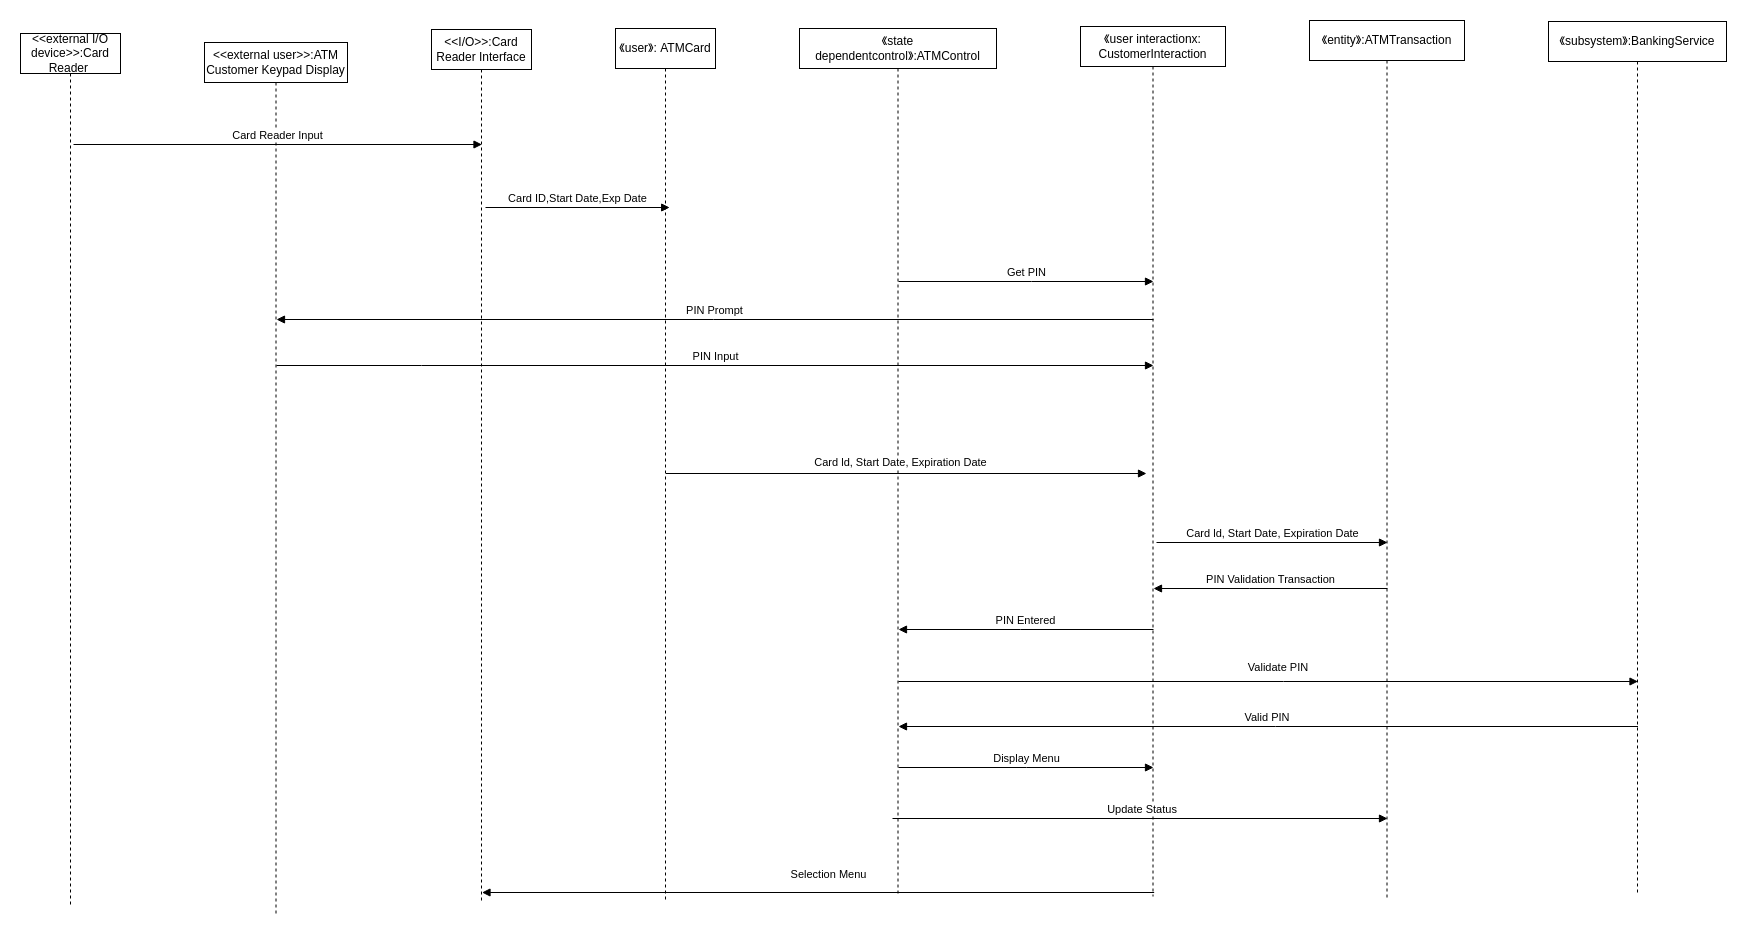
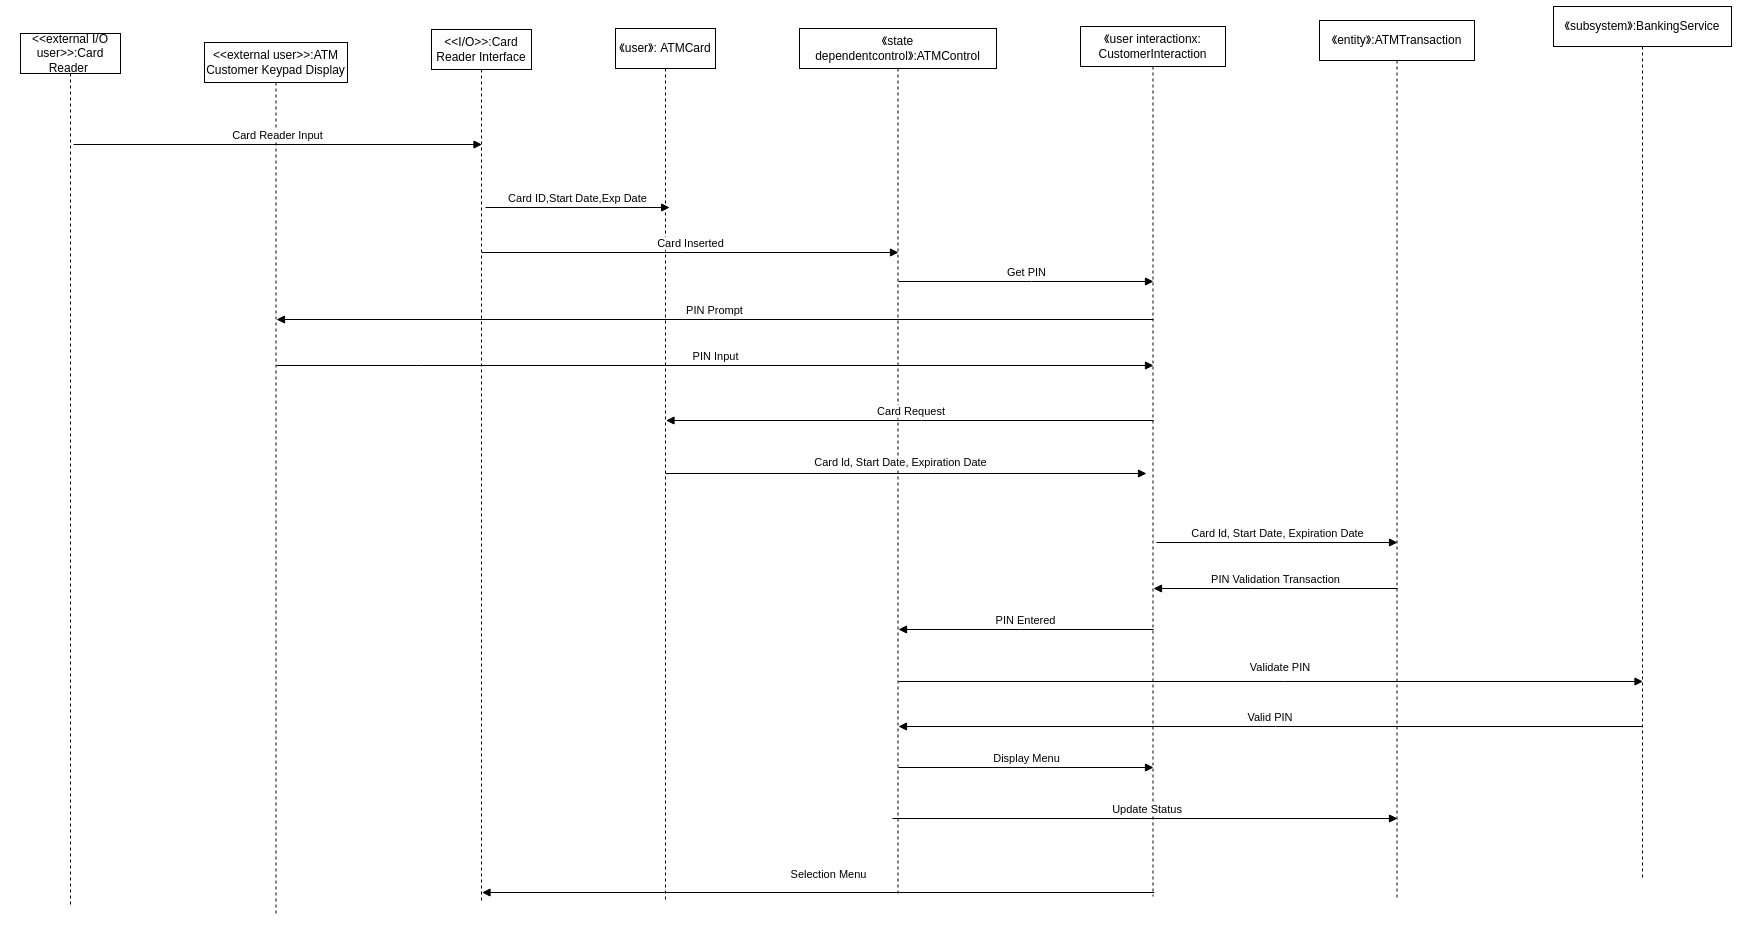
node "<<external I/O device>>:Card Reader": label "<<external I/O device>>:Card Reader" -> "<<external I/O user>>:Card Reader"
edge "<<I/O>>:Card Reader Interface" -> "《state dependentcontrol》:ATMControl": added, label "Card Inserted"
edge "《user interactionx: CustomerInteraction" -> "《user》: ATMCard": added, label "Card Request"
node "《subsystem》:BankingService": moved (1638, 458) -> (1643, 443)
node "《entity》:ATMTransaction": moved (1387, 459) -> (1397, 459)
